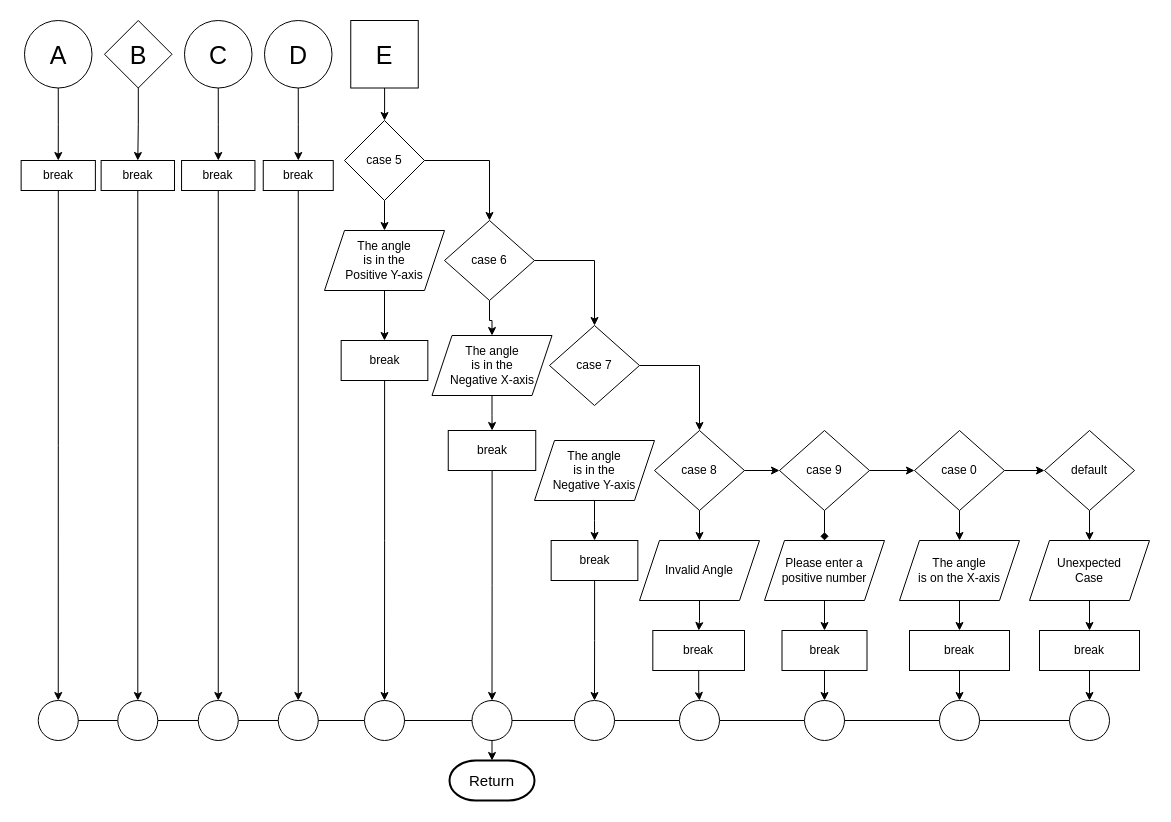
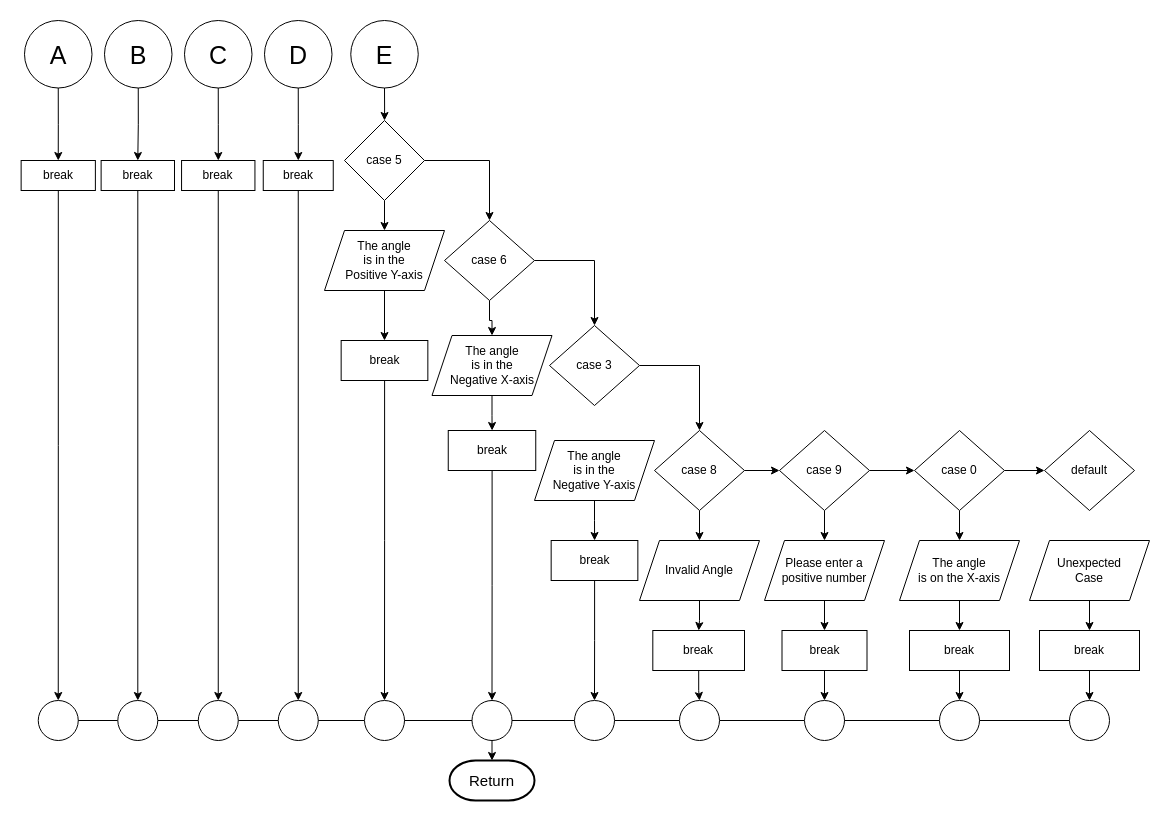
node "B": shape diamond -> ellipse
node "E": shape rectangle -> ellipse
node "case 7": label "case 7" -> "case 3"
edge "default" -> "Unexpected Case": removed
edge "case 9" -> "Please enter a positive number": arrowhead diamond -> classic
